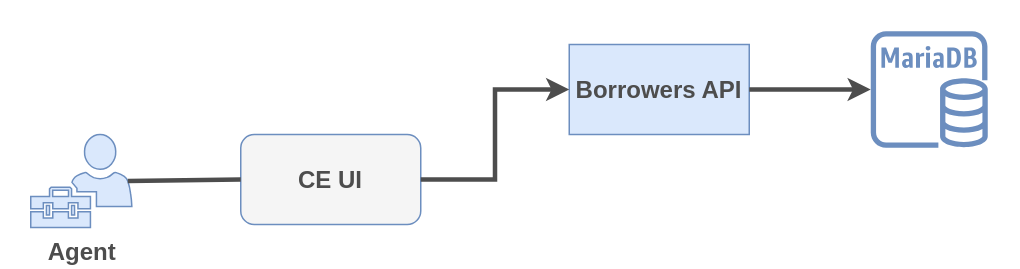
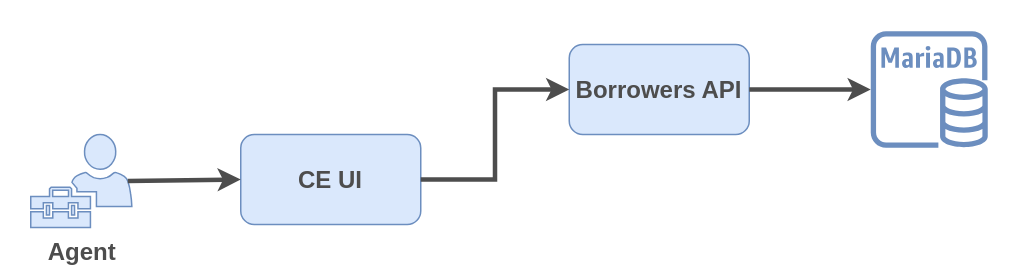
node "Borrowers API": shape rectangle -> rounded rectangle
edge "CE UI" -- "Agent": arrowhead none -> classic
node "CE UI": fillcolor #f5f5f5 -> #dae8fc
